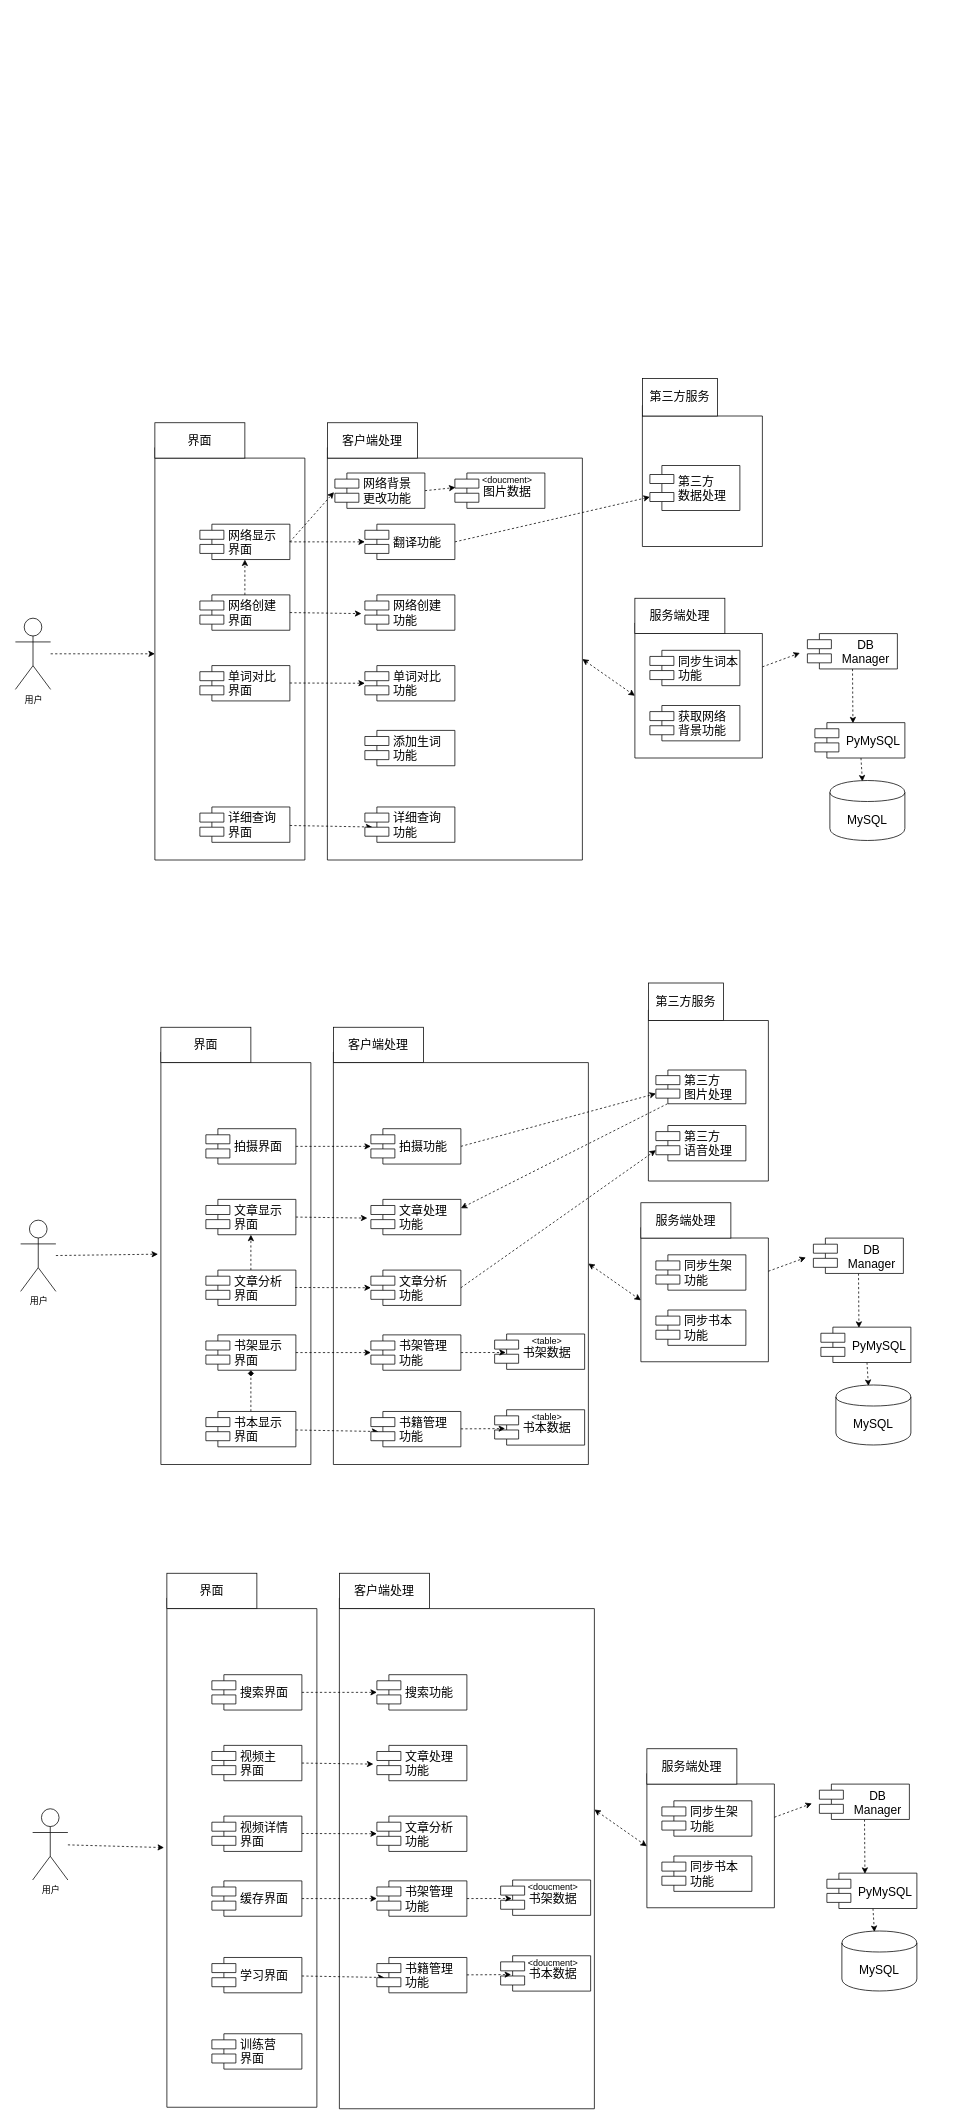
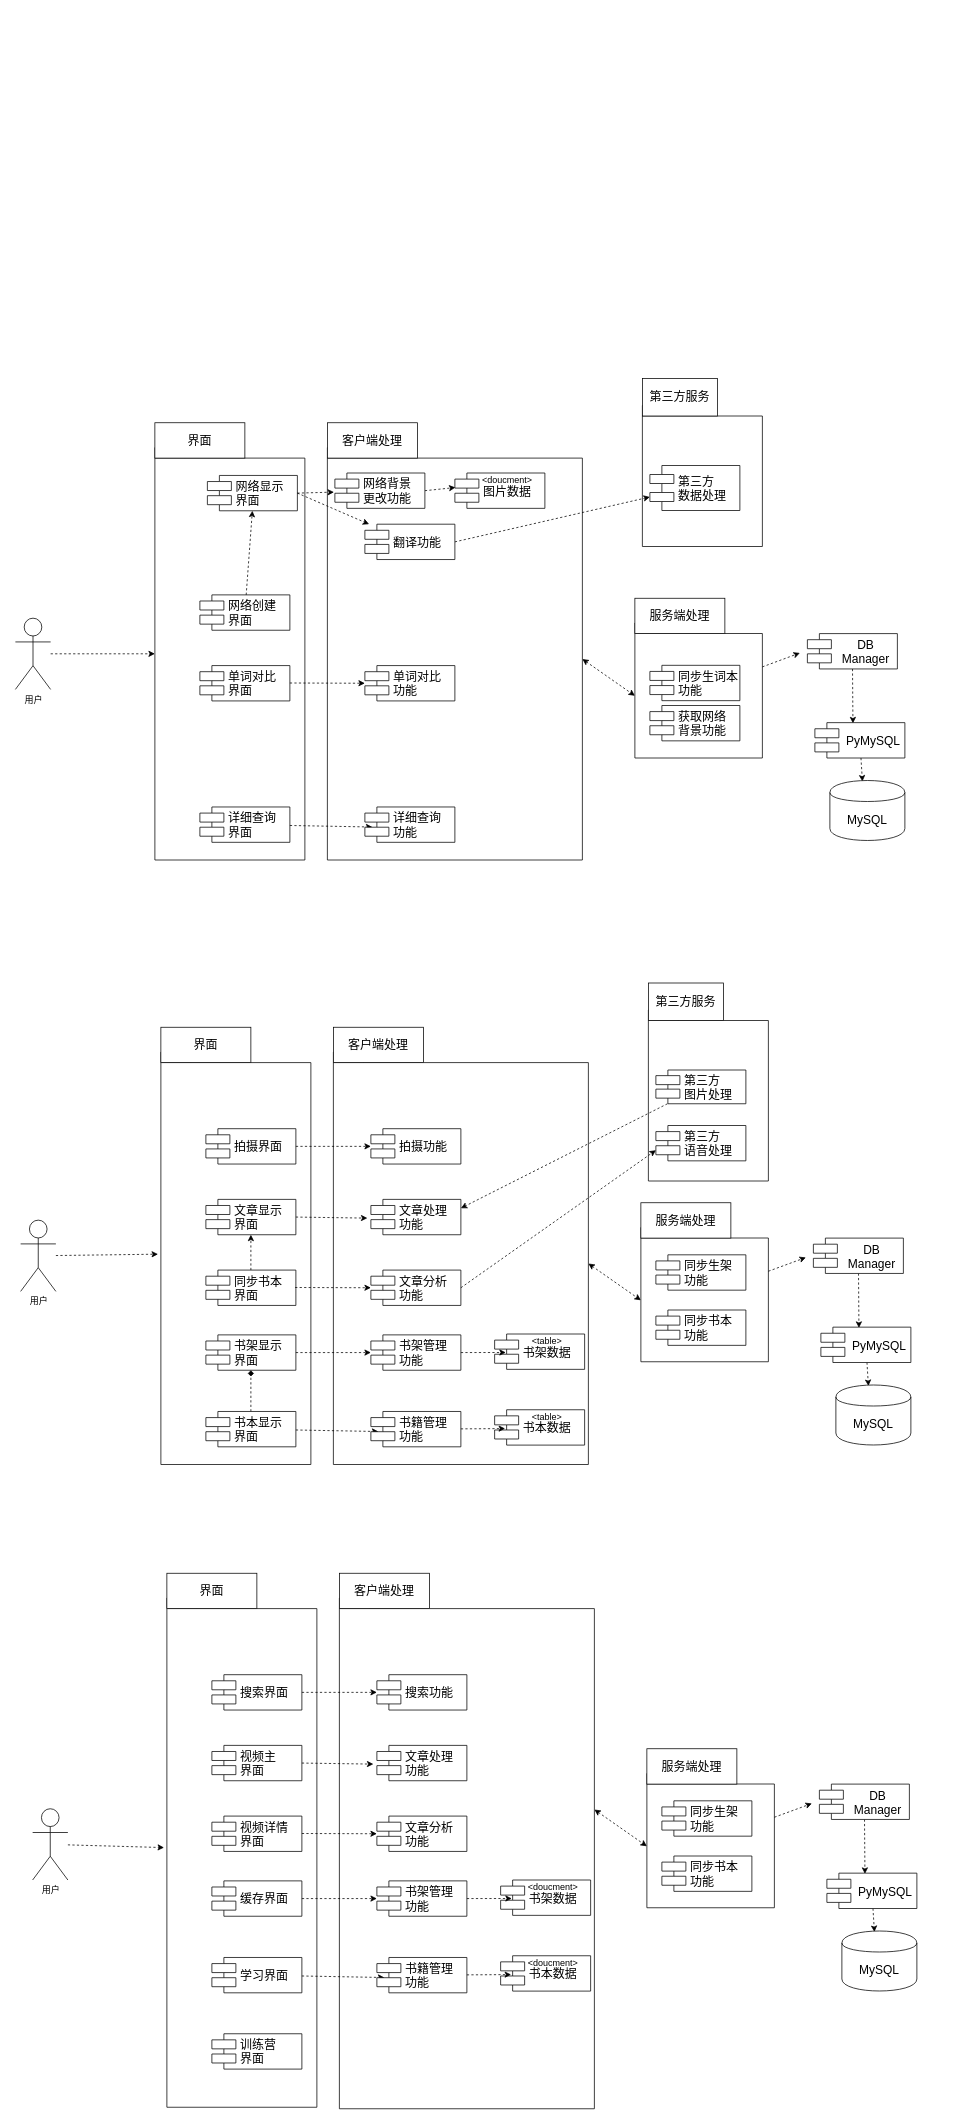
node "网络显示 界面": moved (245, 542) -> (252, 493)
node "网络创建 功能": removed
edge "网络创建 界面" -> "网络创建 功能": removed
node "同步生词本 功能": moved (695, 668) -> (695, 683)
node "添加生词 功能": removed
edge "拍摄功能" -> "第三方 图片处理": removed
node "文章分析 界面": label "文章分析 界面" -> "同步书本 界面"
